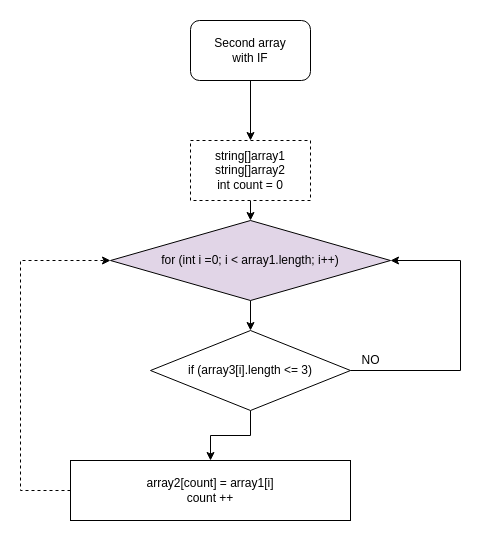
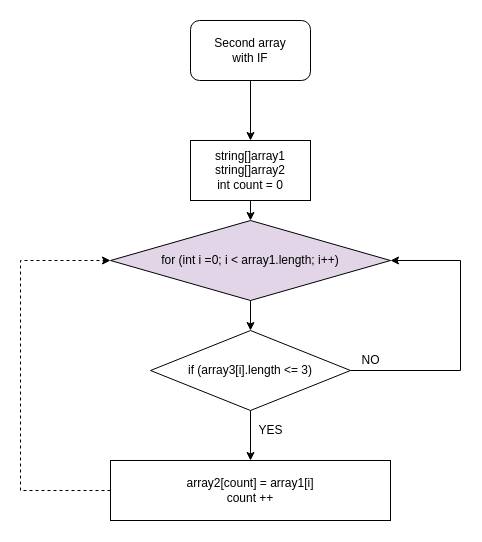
node "string[]array1 string[]array2 int count = 0": style dashed -> solid
node "YES": added
node "array2[count] = array1[i] count ++": moved (211, 491) -> (251, 491)
